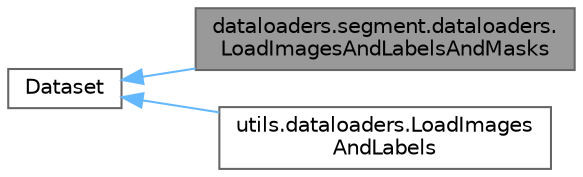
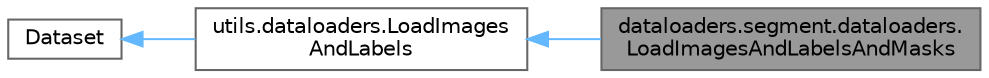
edge "dataloaders.segment.dataloaders. LoadImagesAndLabelsAndMasks" -> "Dataset": now "dataloaders.segment.dataloaders. LoadImagesAndLabelsAndMasks" -> "utils.dataloaders.LoadImages AndLabels"
